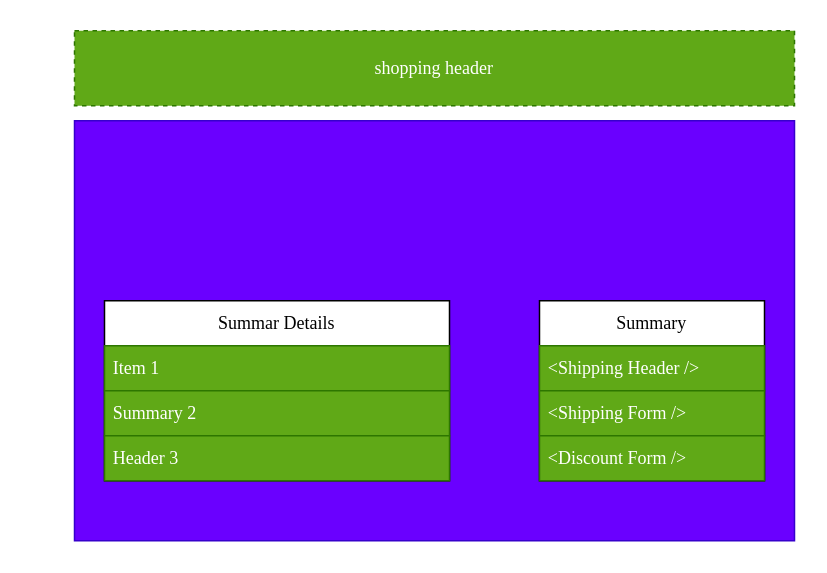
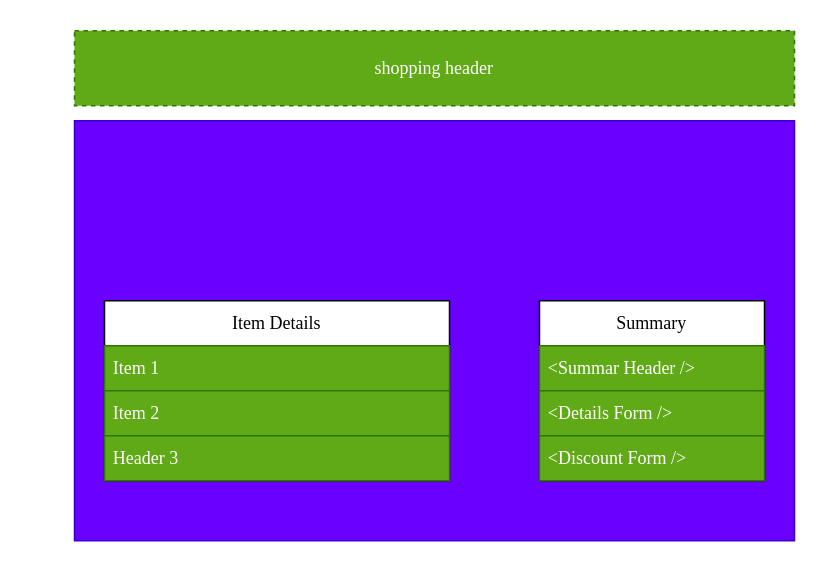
node "shopping header body": label "shopping header body" -> "shopping cart body"
node "Summar Details": label "Summar Details" -> "Item Details"
node "<Shipping Header />": label "<Shipping Header />" -> "<Summar Header />"
node "Summary 2": label "Summary 2" -> "Item 2"
node "<Shipping Form />": label "<Shipping Form />" -> "<Details Form />"
